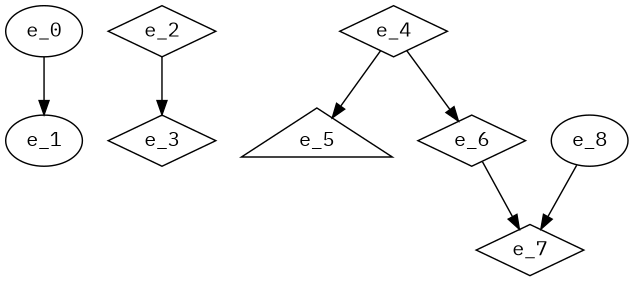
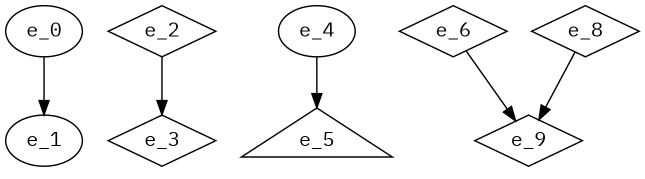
node "e_4": shape diamond -> ellipse
edge "e_4" -> "e_6": removed
node "e_8": shape ellipse -> diamond
node "e_7": label "e_7" -> "e_9"
